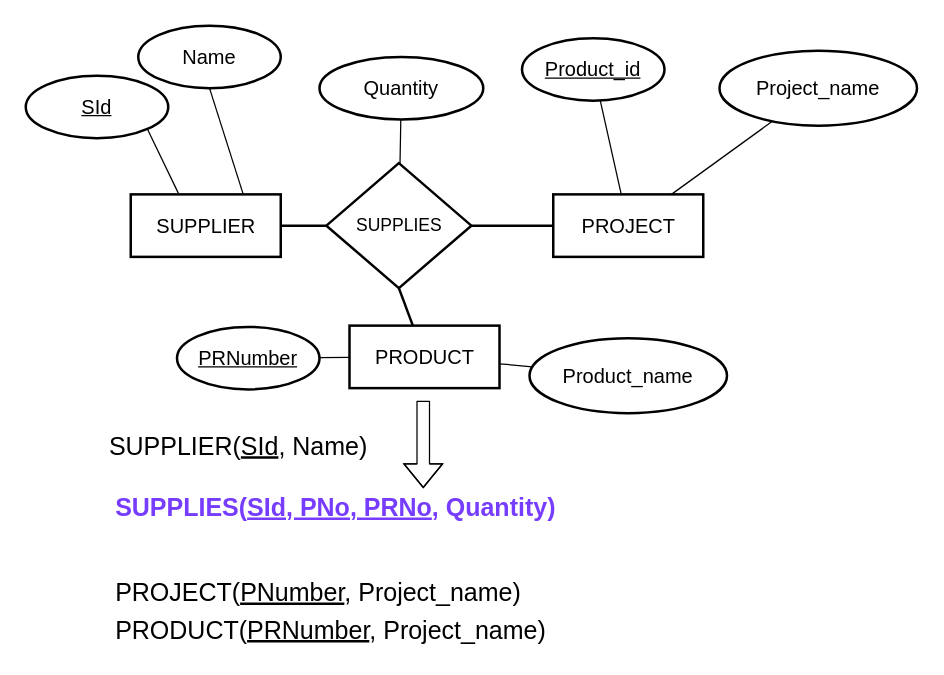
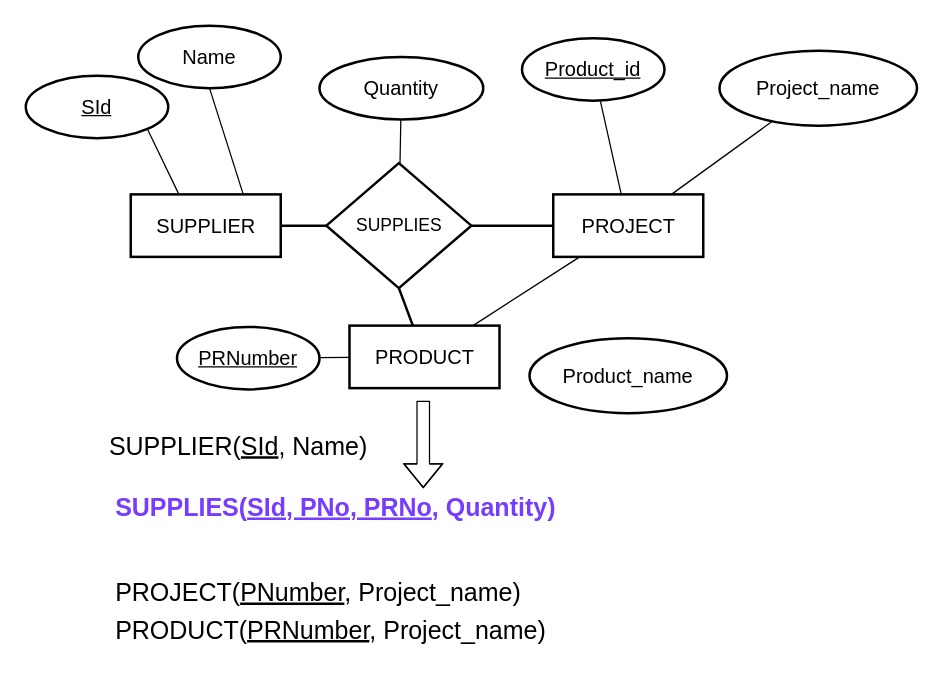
edge "PRODUCT" -- "Product_name": now "PRODUCT" -- "PROJECT"
